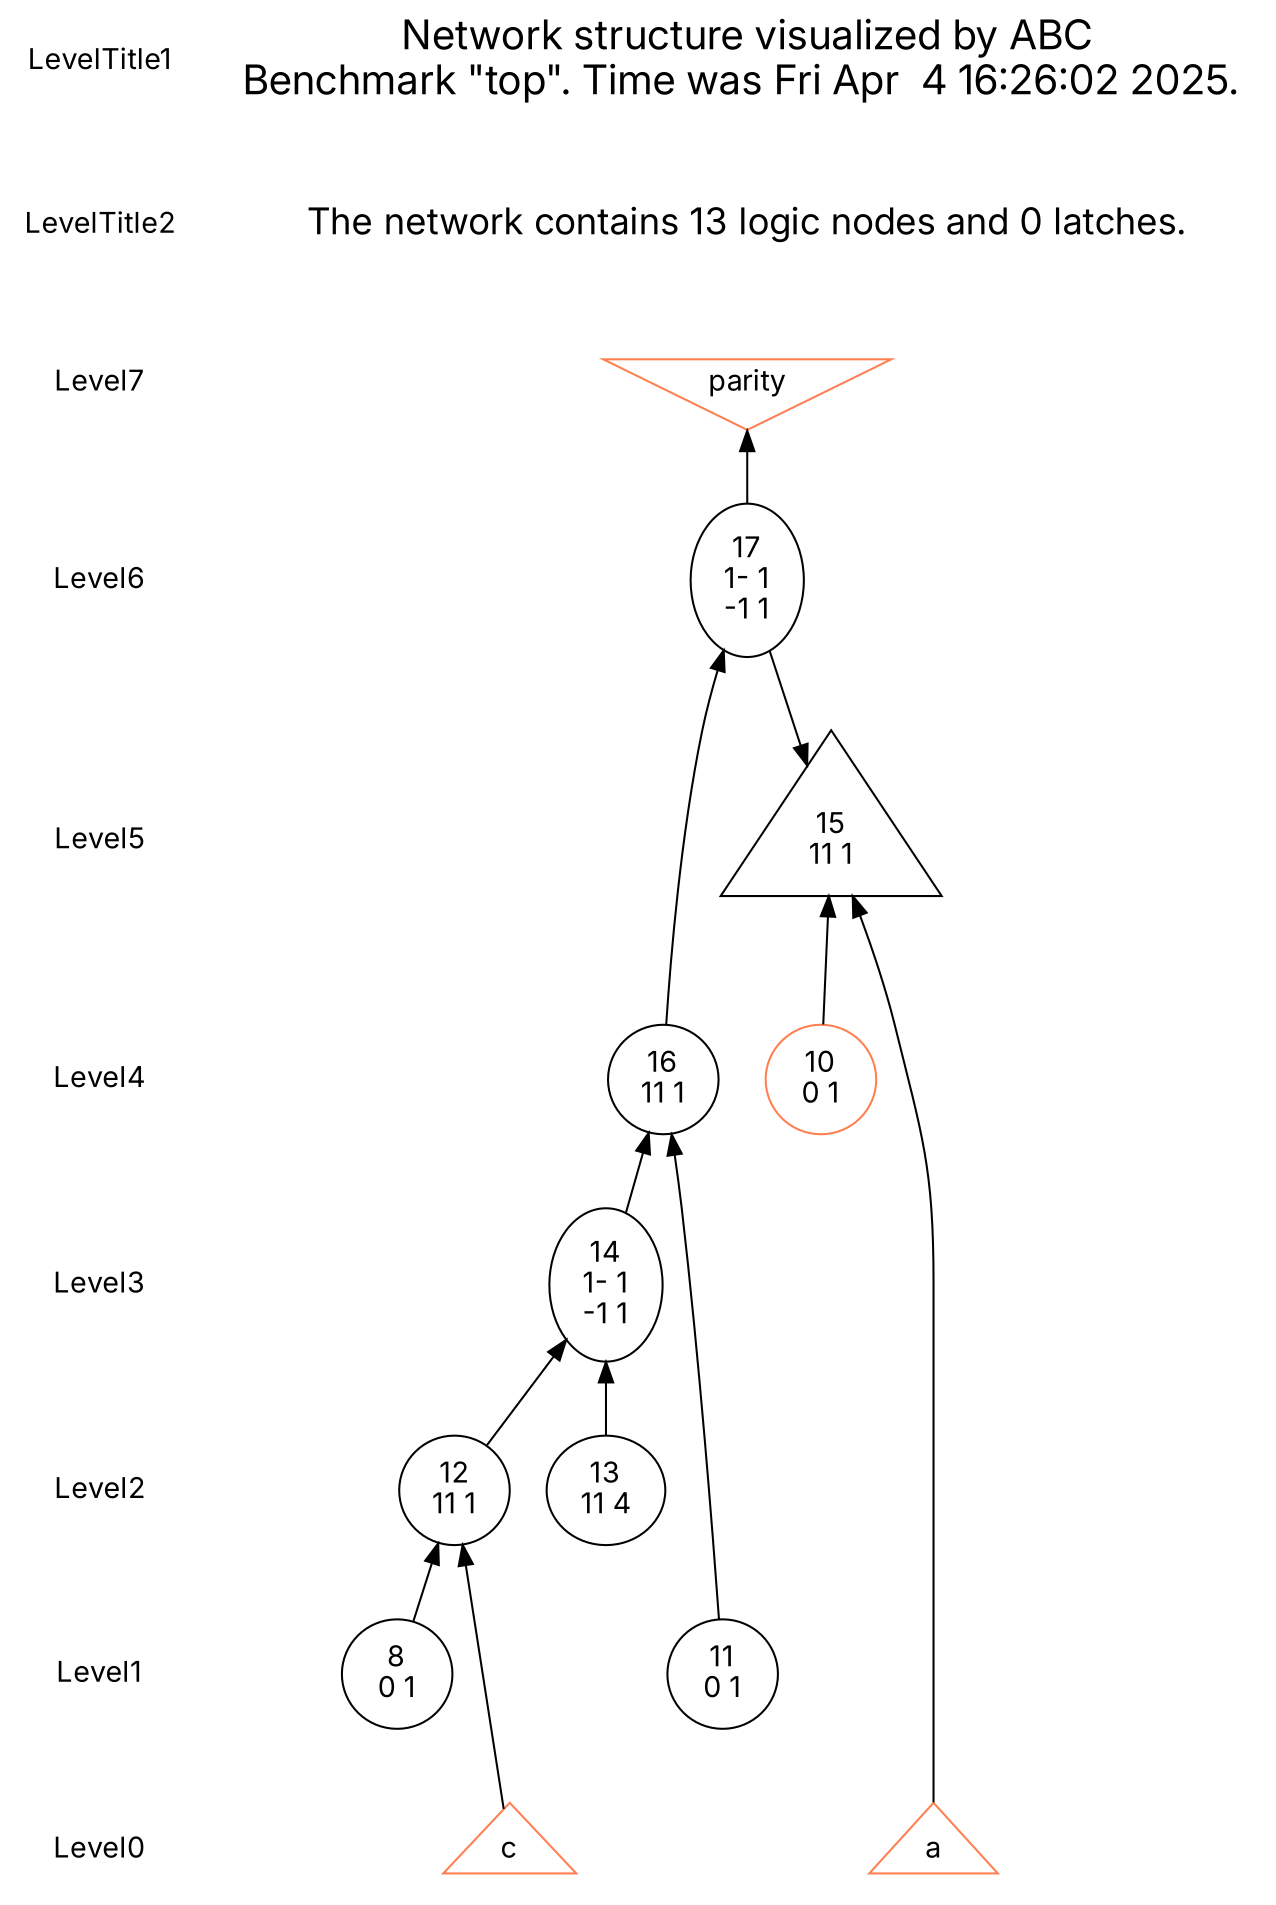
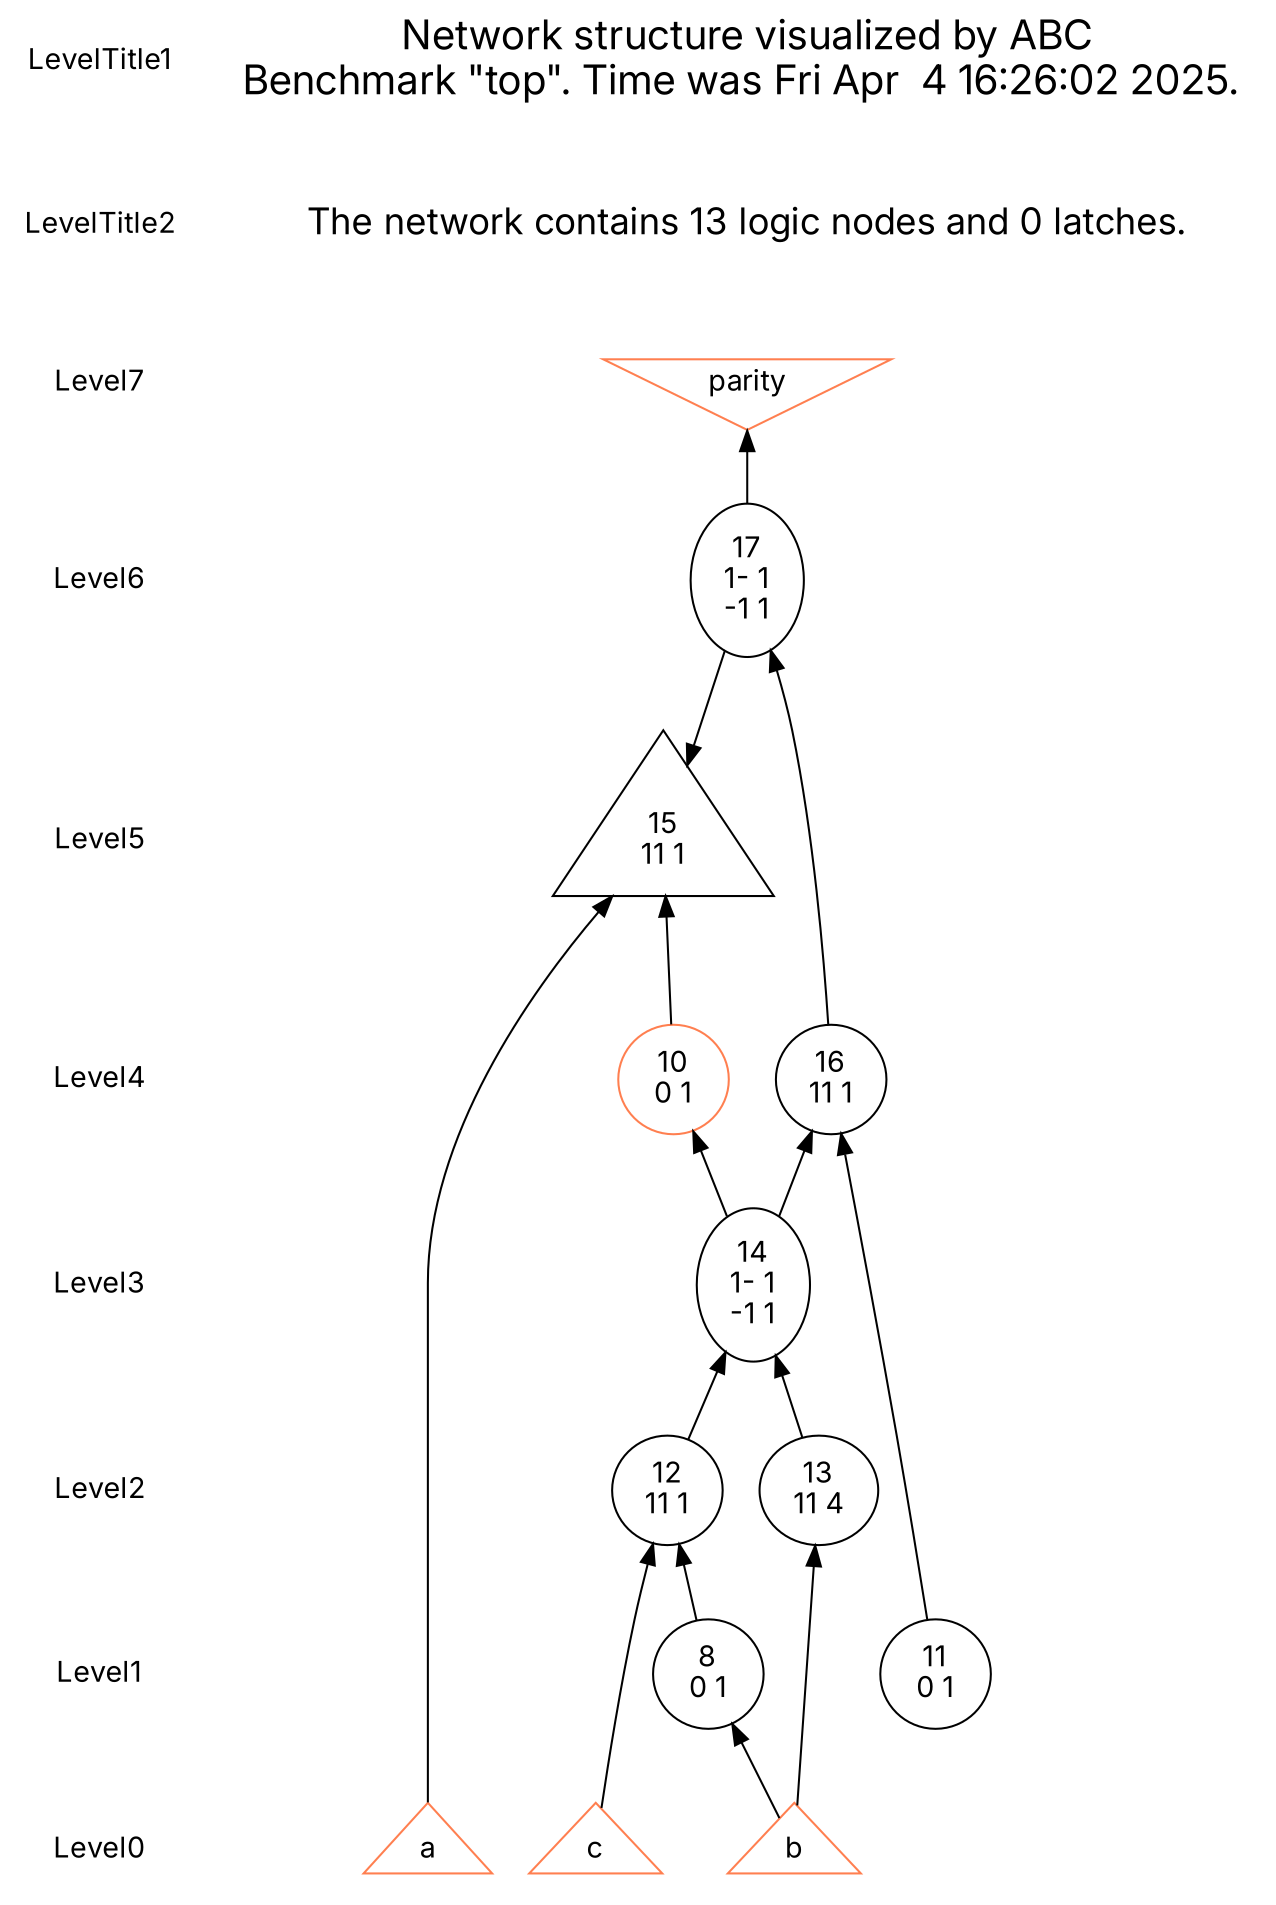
edge "14 1- 1 -1 1" -> "10 0 1": added
node "b": added
